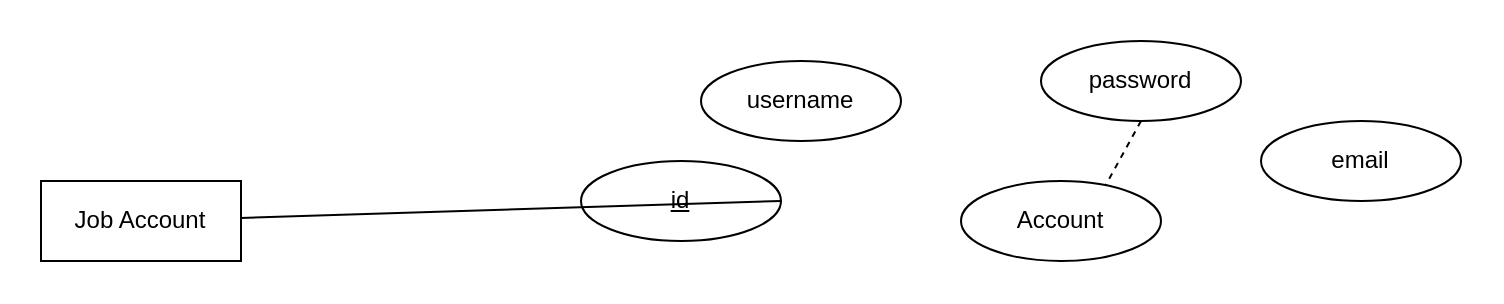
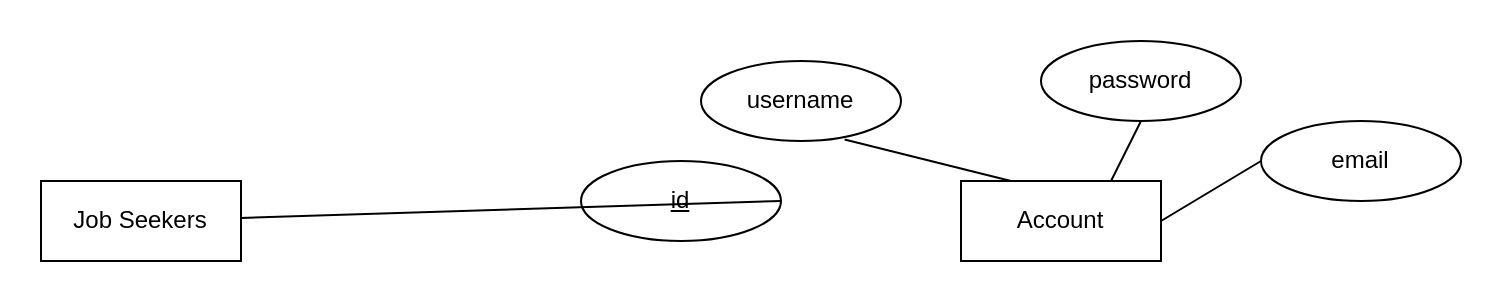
edge "password" -- "Account": style dashed -> solid
edge "username" -- "Account": added
edge "email" -- "Account": added
node "Job Account": label "Job Account" -> "Job Seekers"
node "Account": shape ellipse -> rectangle
